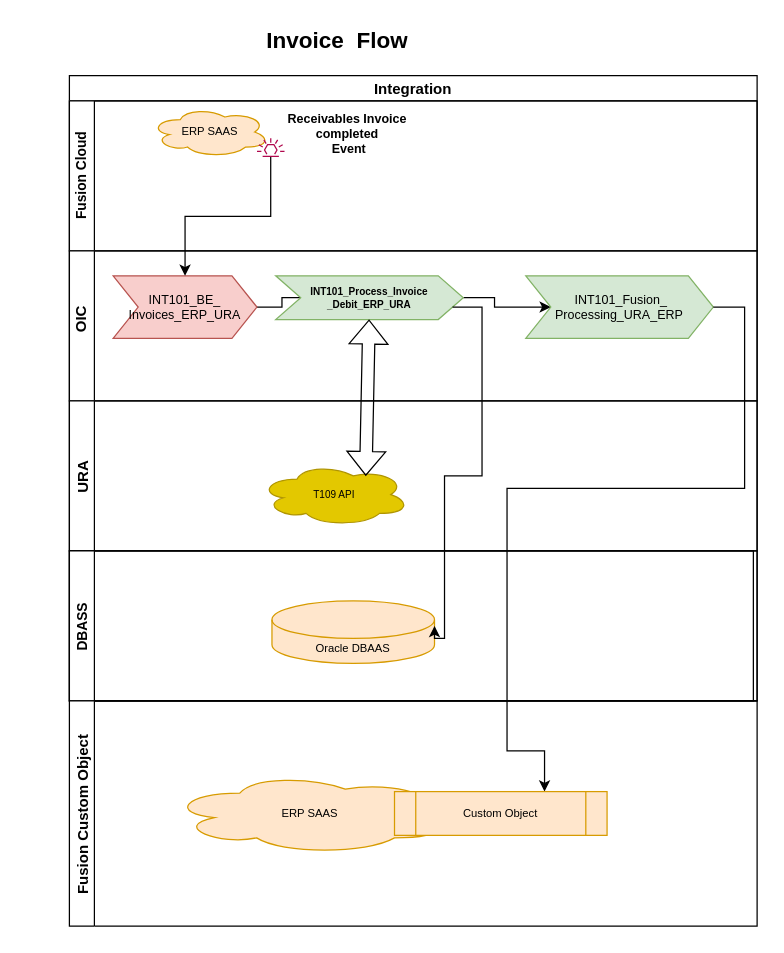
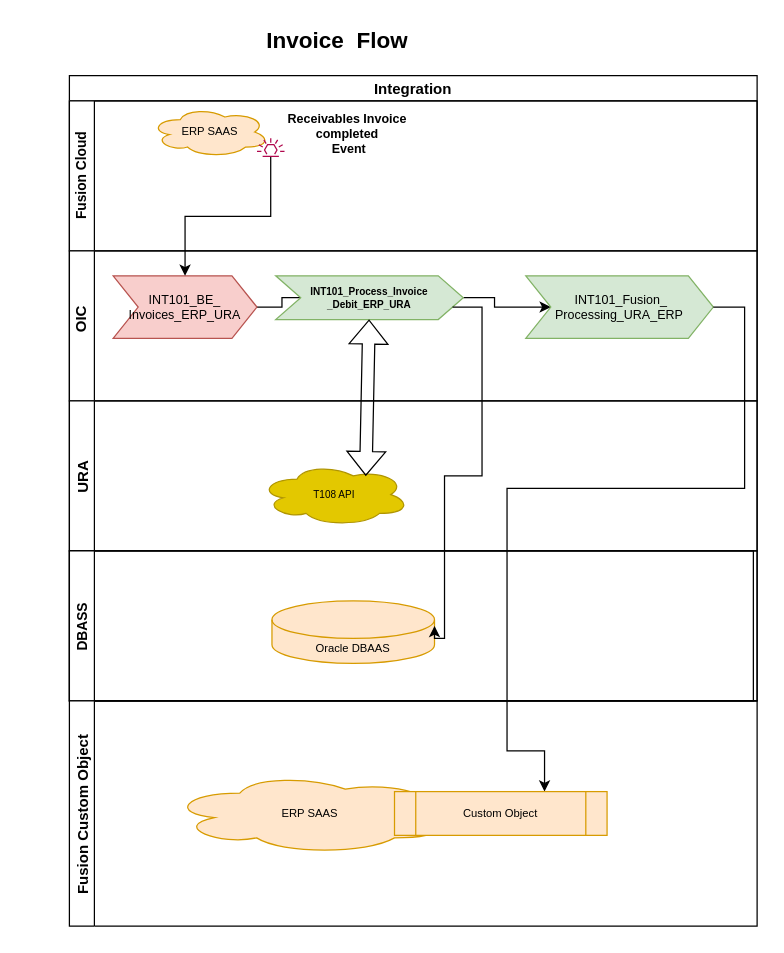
node "T109 API": label "T109 API" -> "T108 API"
